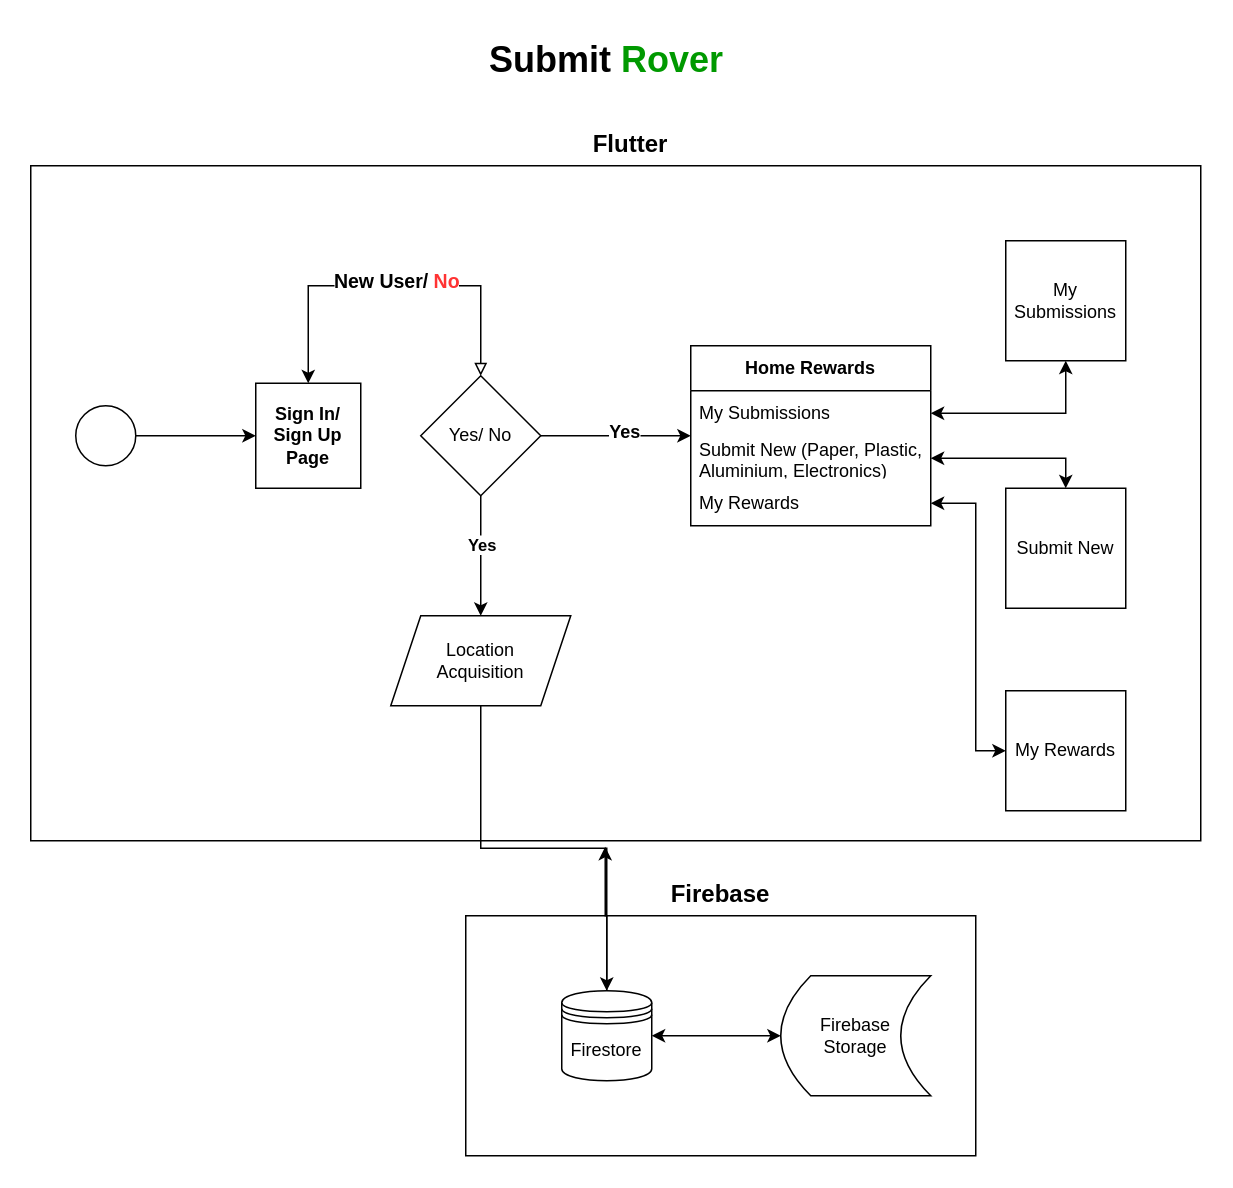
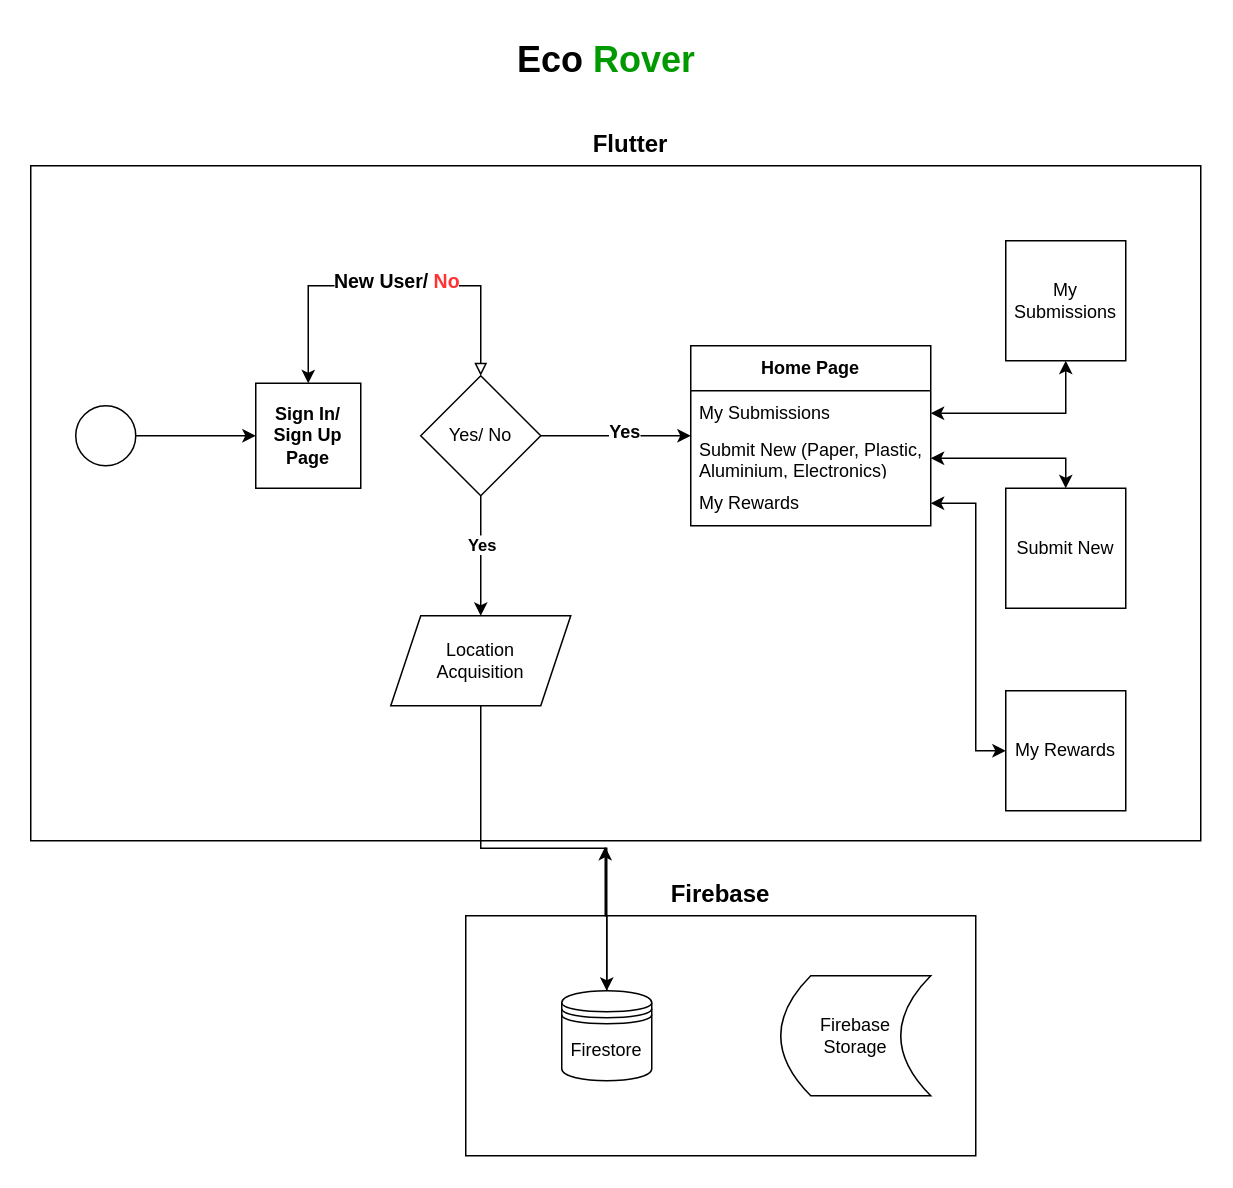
node "Submit Rover": label "Submit Rover" -> "Eco Rover"
node "Home Rewards": label "Home Rewards" -> "Home Page"
edge "Firestore" -- "Firebase Storage": removed
